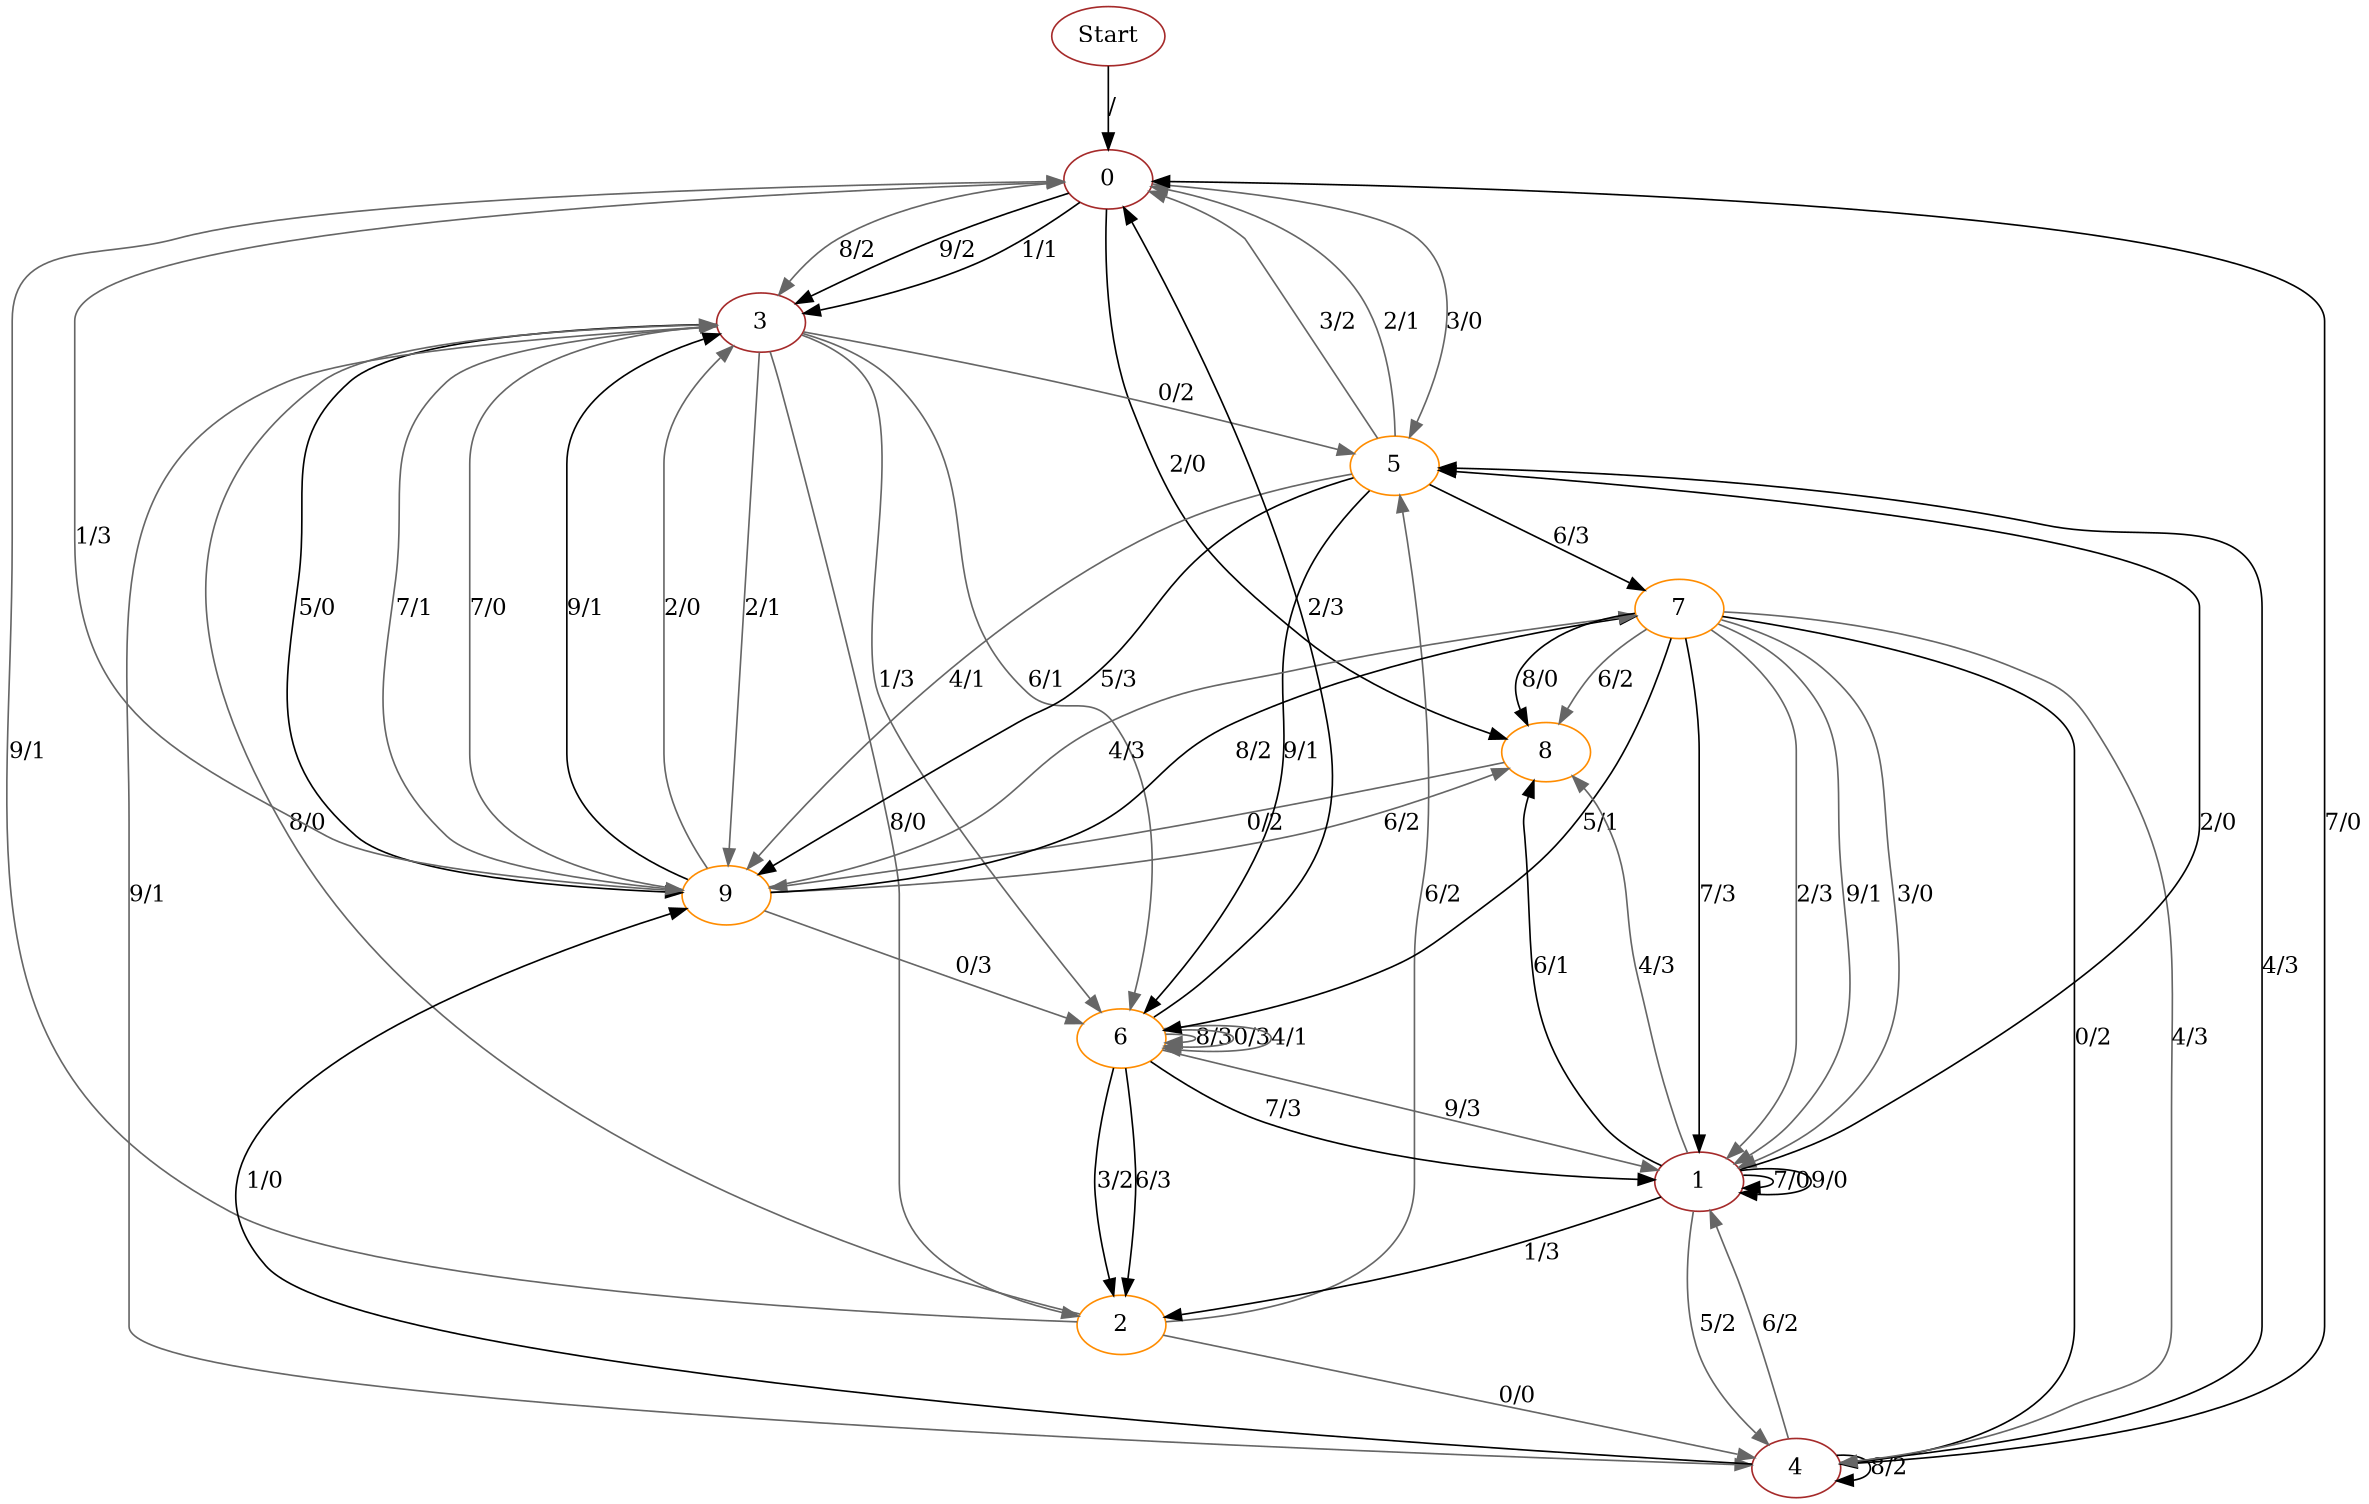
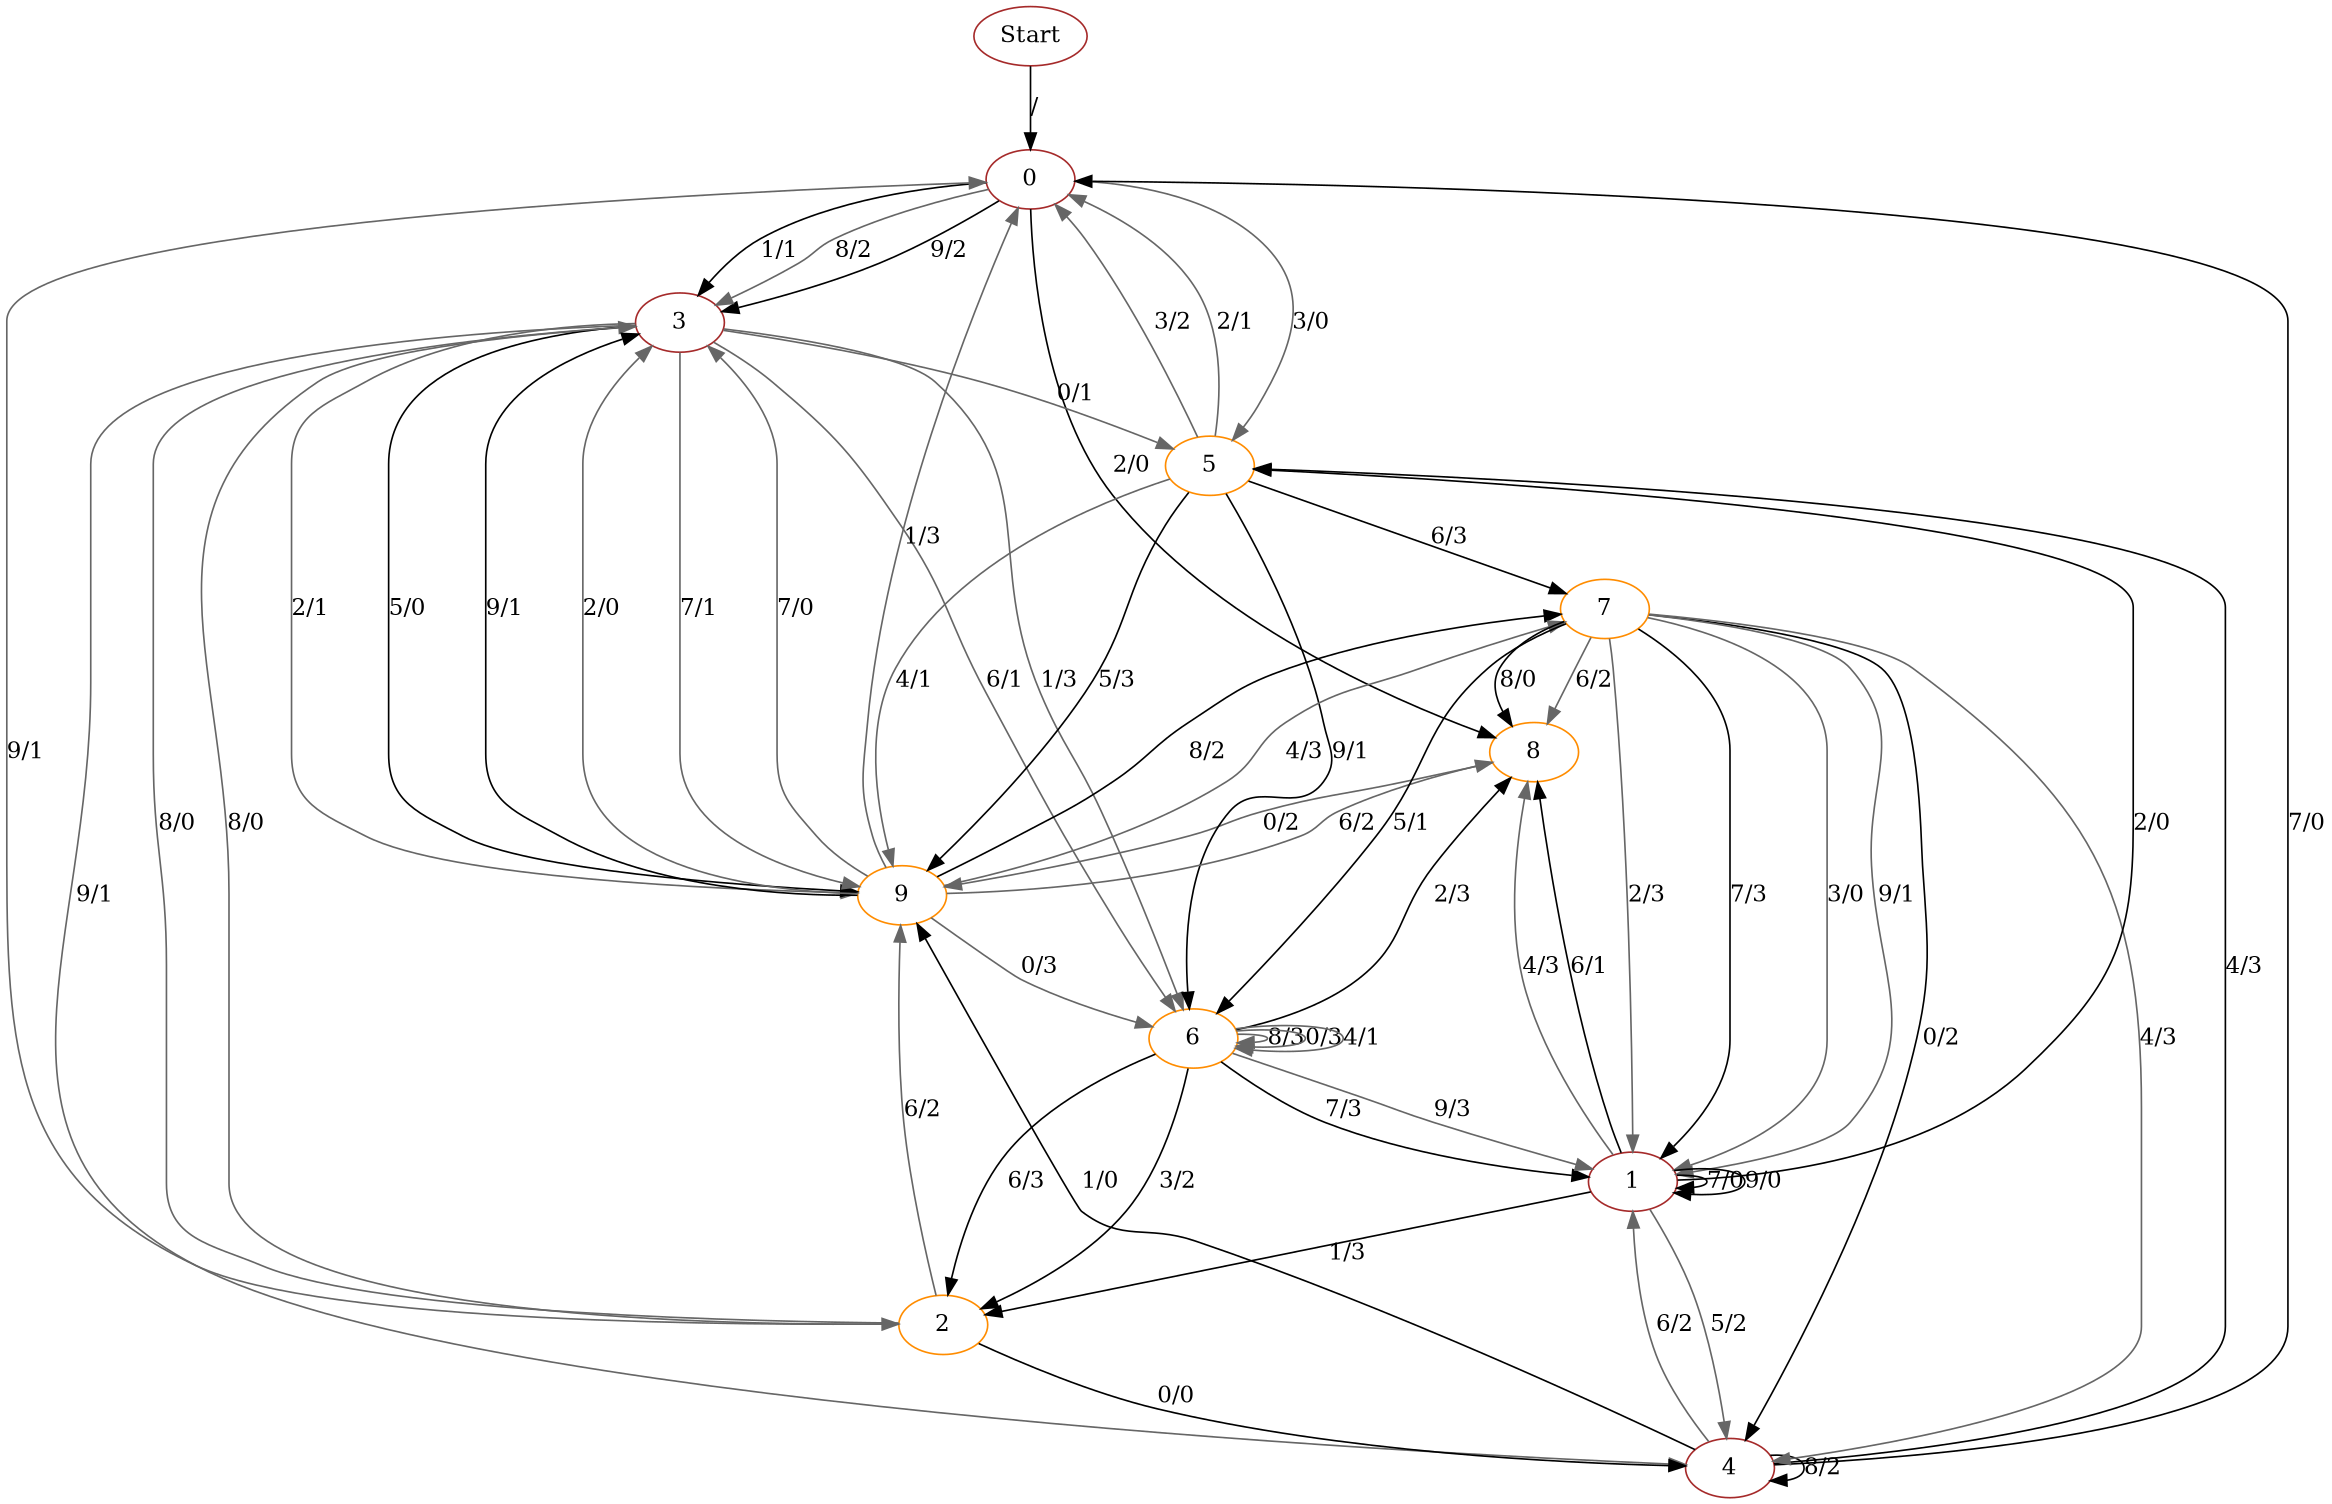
edge "3" -> "5": label "0/2" -> "0/1"
edge "6" -> "0": now "6" -> "8"
edge "2" -> "5": now "2" -> "9"
edge "2" -> "4": color gray40 -> black
